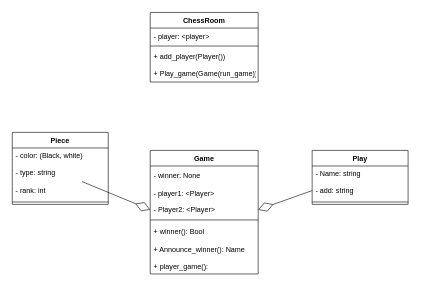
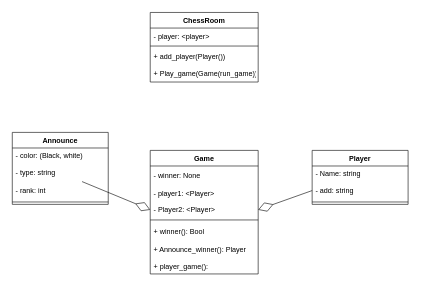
node "Piece": label "Piece" -> "Announce"
node "Play": label "Play" -> "Player"
node "+ Announce_winner(): Name": label "+ Announce_winner(): Name" -> "+ Announce_winner(): Player"
